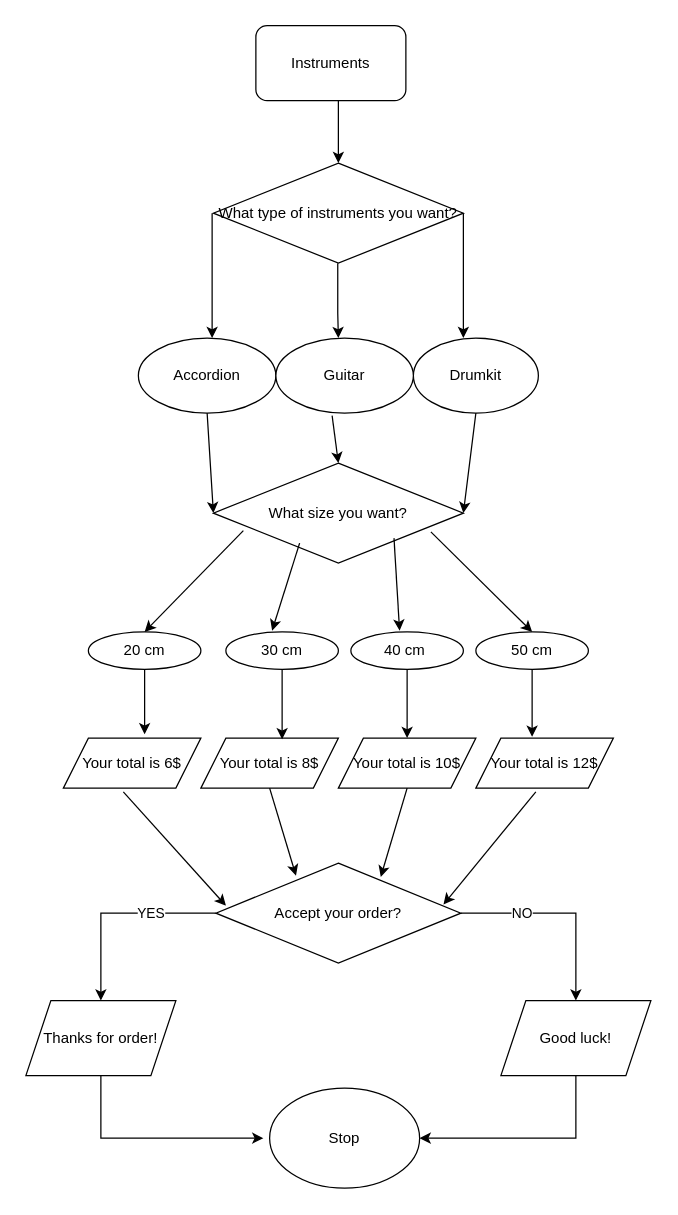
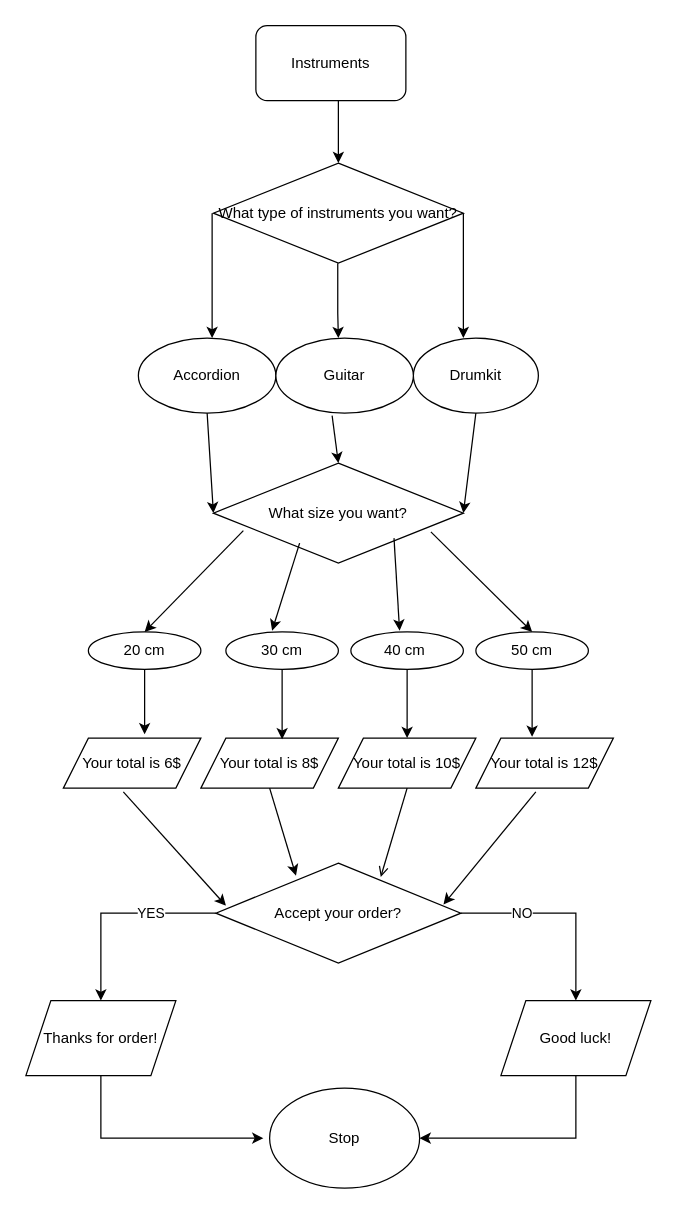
edge "Your total is 10$" -> "Accept your order?": arrowhead classic -> open
